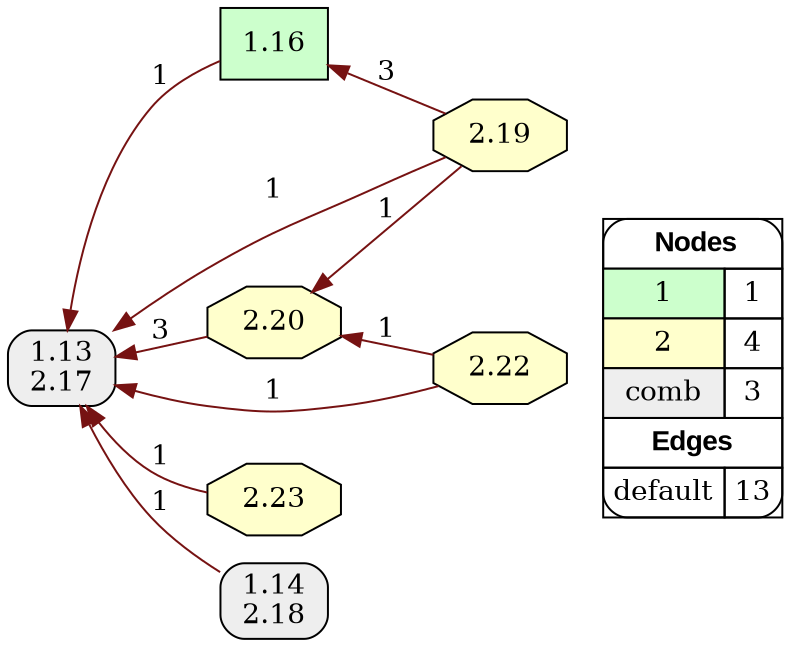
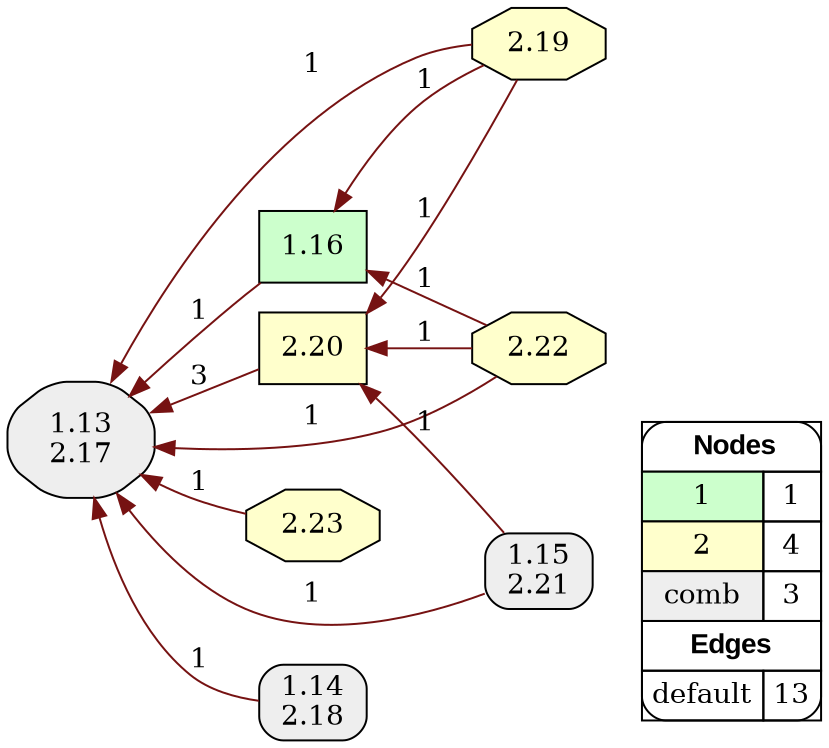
edge "2.19" -> "1.16": label "3" -> "1"
edge "2.22" -> "1.16": added, label "1"
node "2.20": shape octagon -> box
node "1.13 2.17": shape box -> octagon
node "1.15 2.21": added
